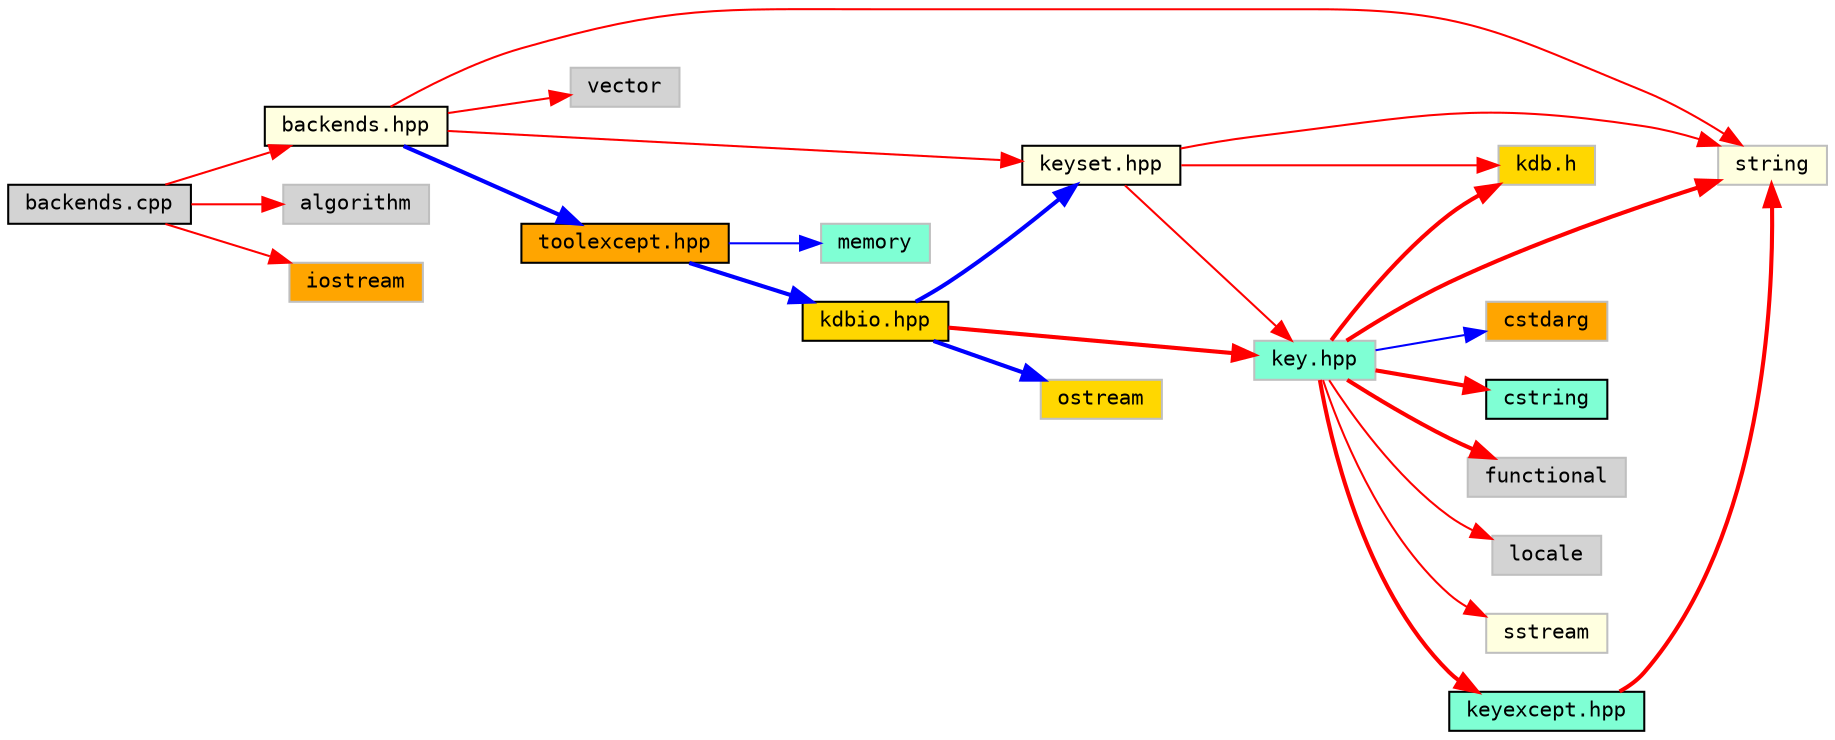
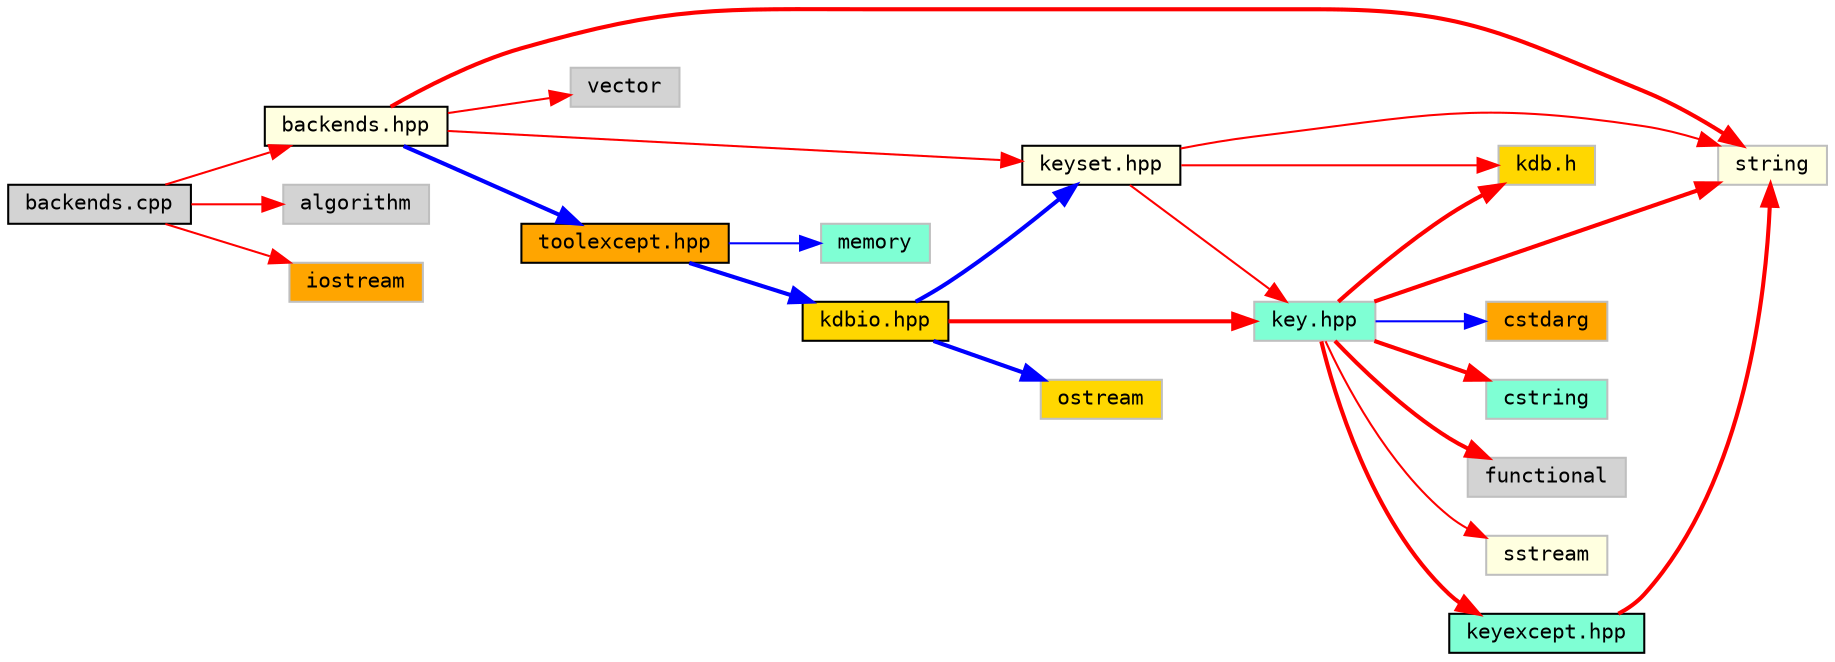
edge "backends.hpp" -> "string": style solid -> bold
node "cstring": color black -> grey75
node "locale": removed
